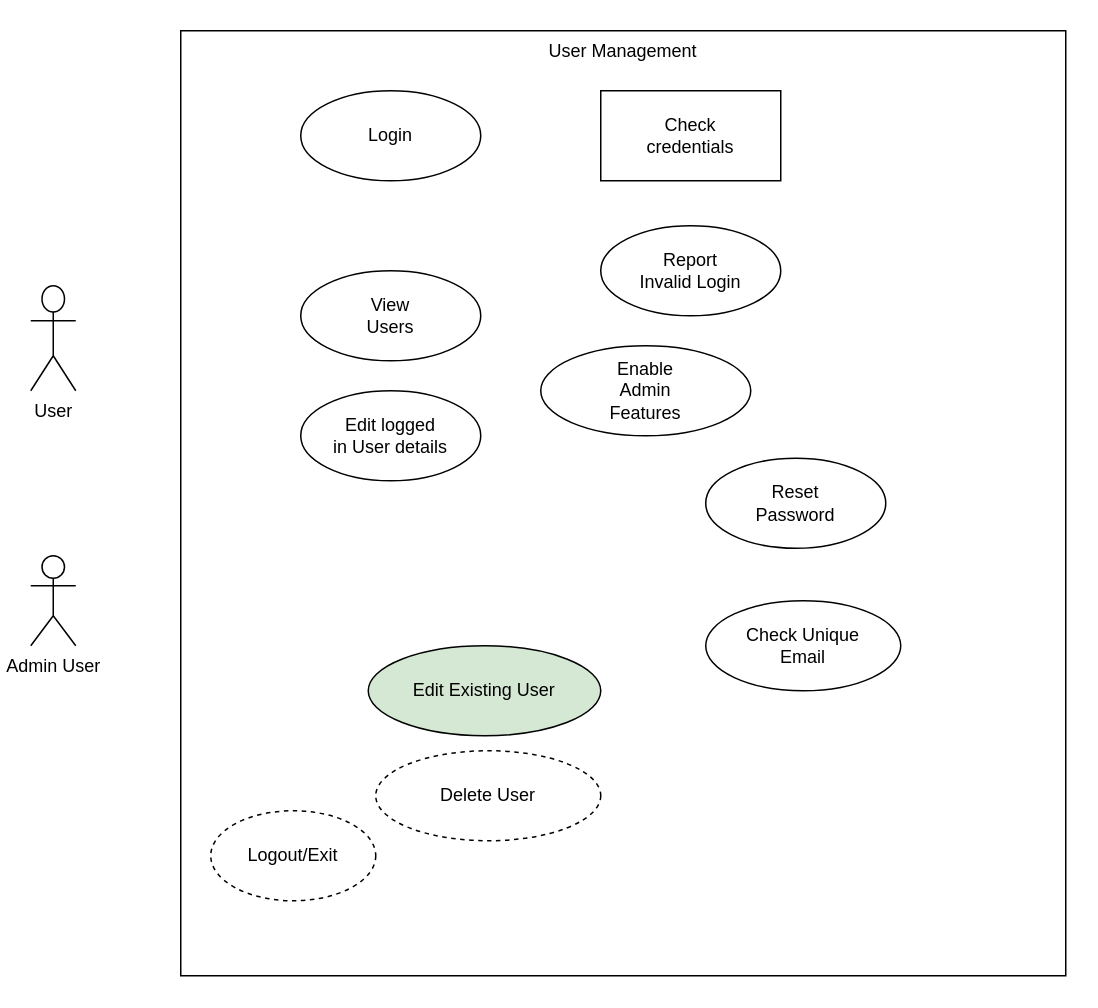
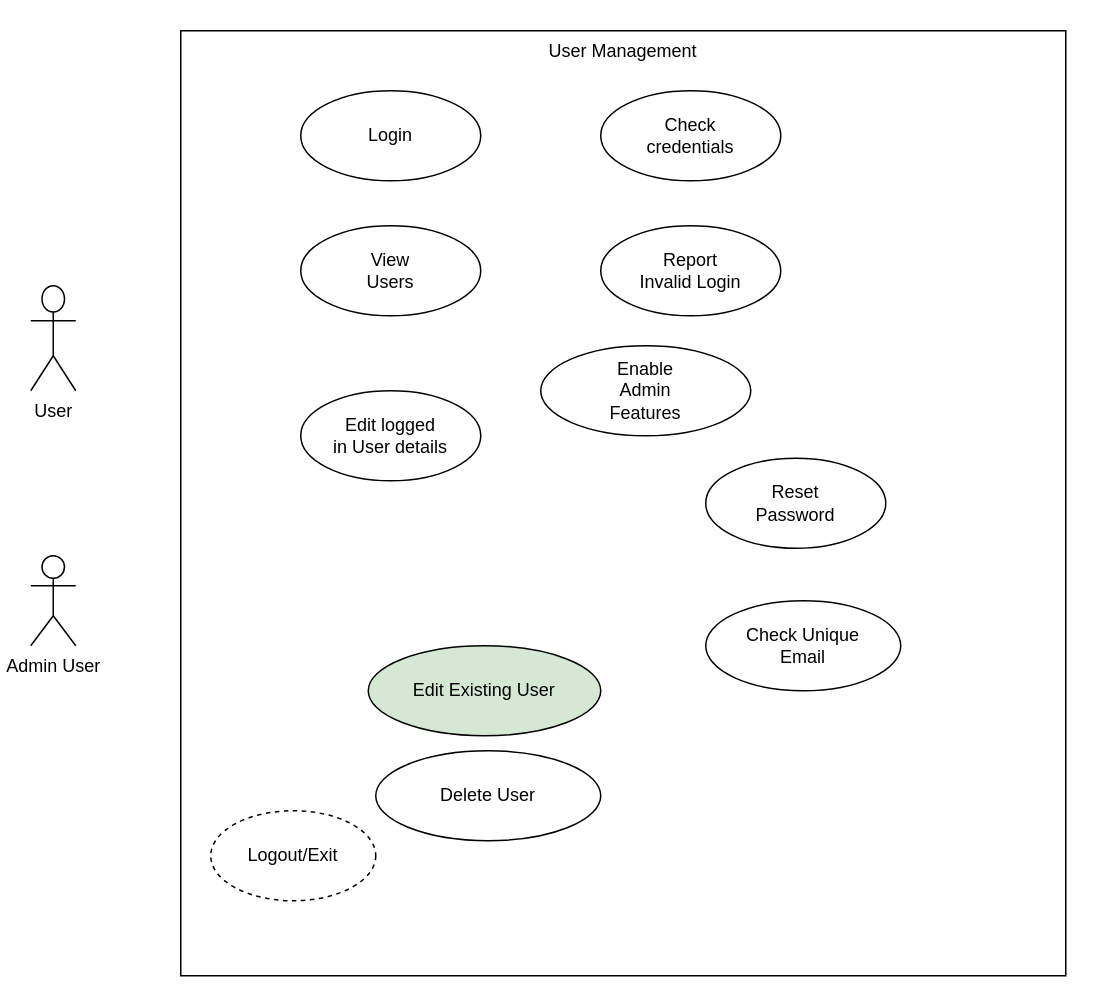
node "Check credentials": shape rectangle -> ellipse
node "View Users": moved (391, 316) -> (391, 271)
node "Delete User": style dashed -> solid
